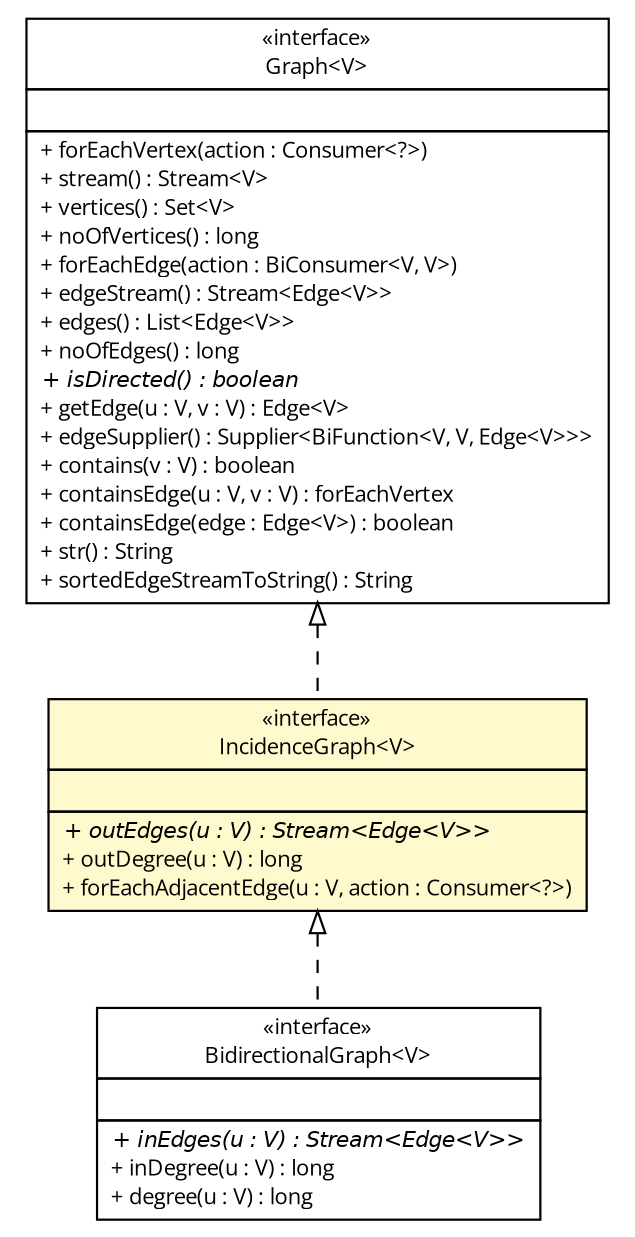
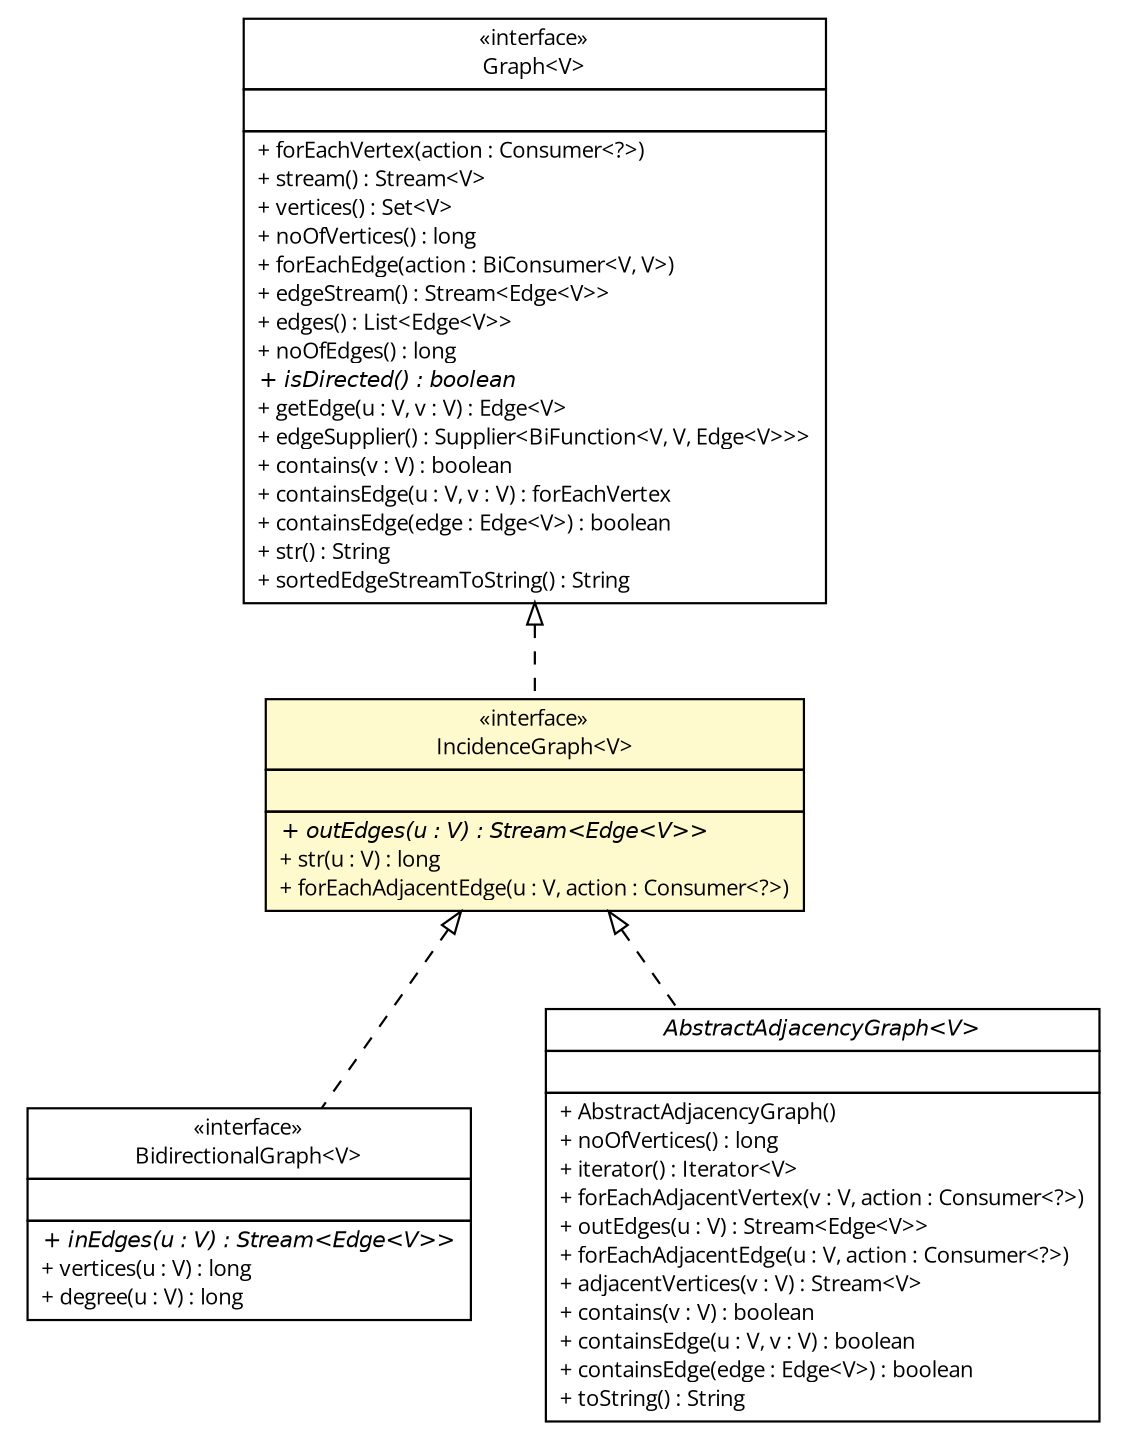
node "IncidenceGraph<V>": text "+ outDegree(u : V) : long" -> "+ str(u : V) : long"
node "BidirectionalGraph<V>": text "+ inDegree(u : V) : long" -> "+ vertices(u : V) : long"
node "AbstractAdjacencyGraph<V>": added
